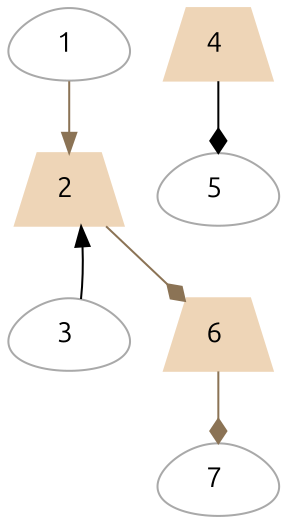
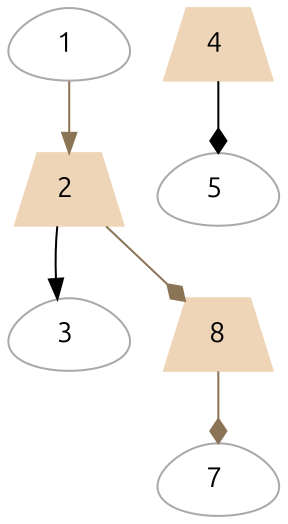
edge "3" -> "2": reversed
node "6": label "6" -> "8"
